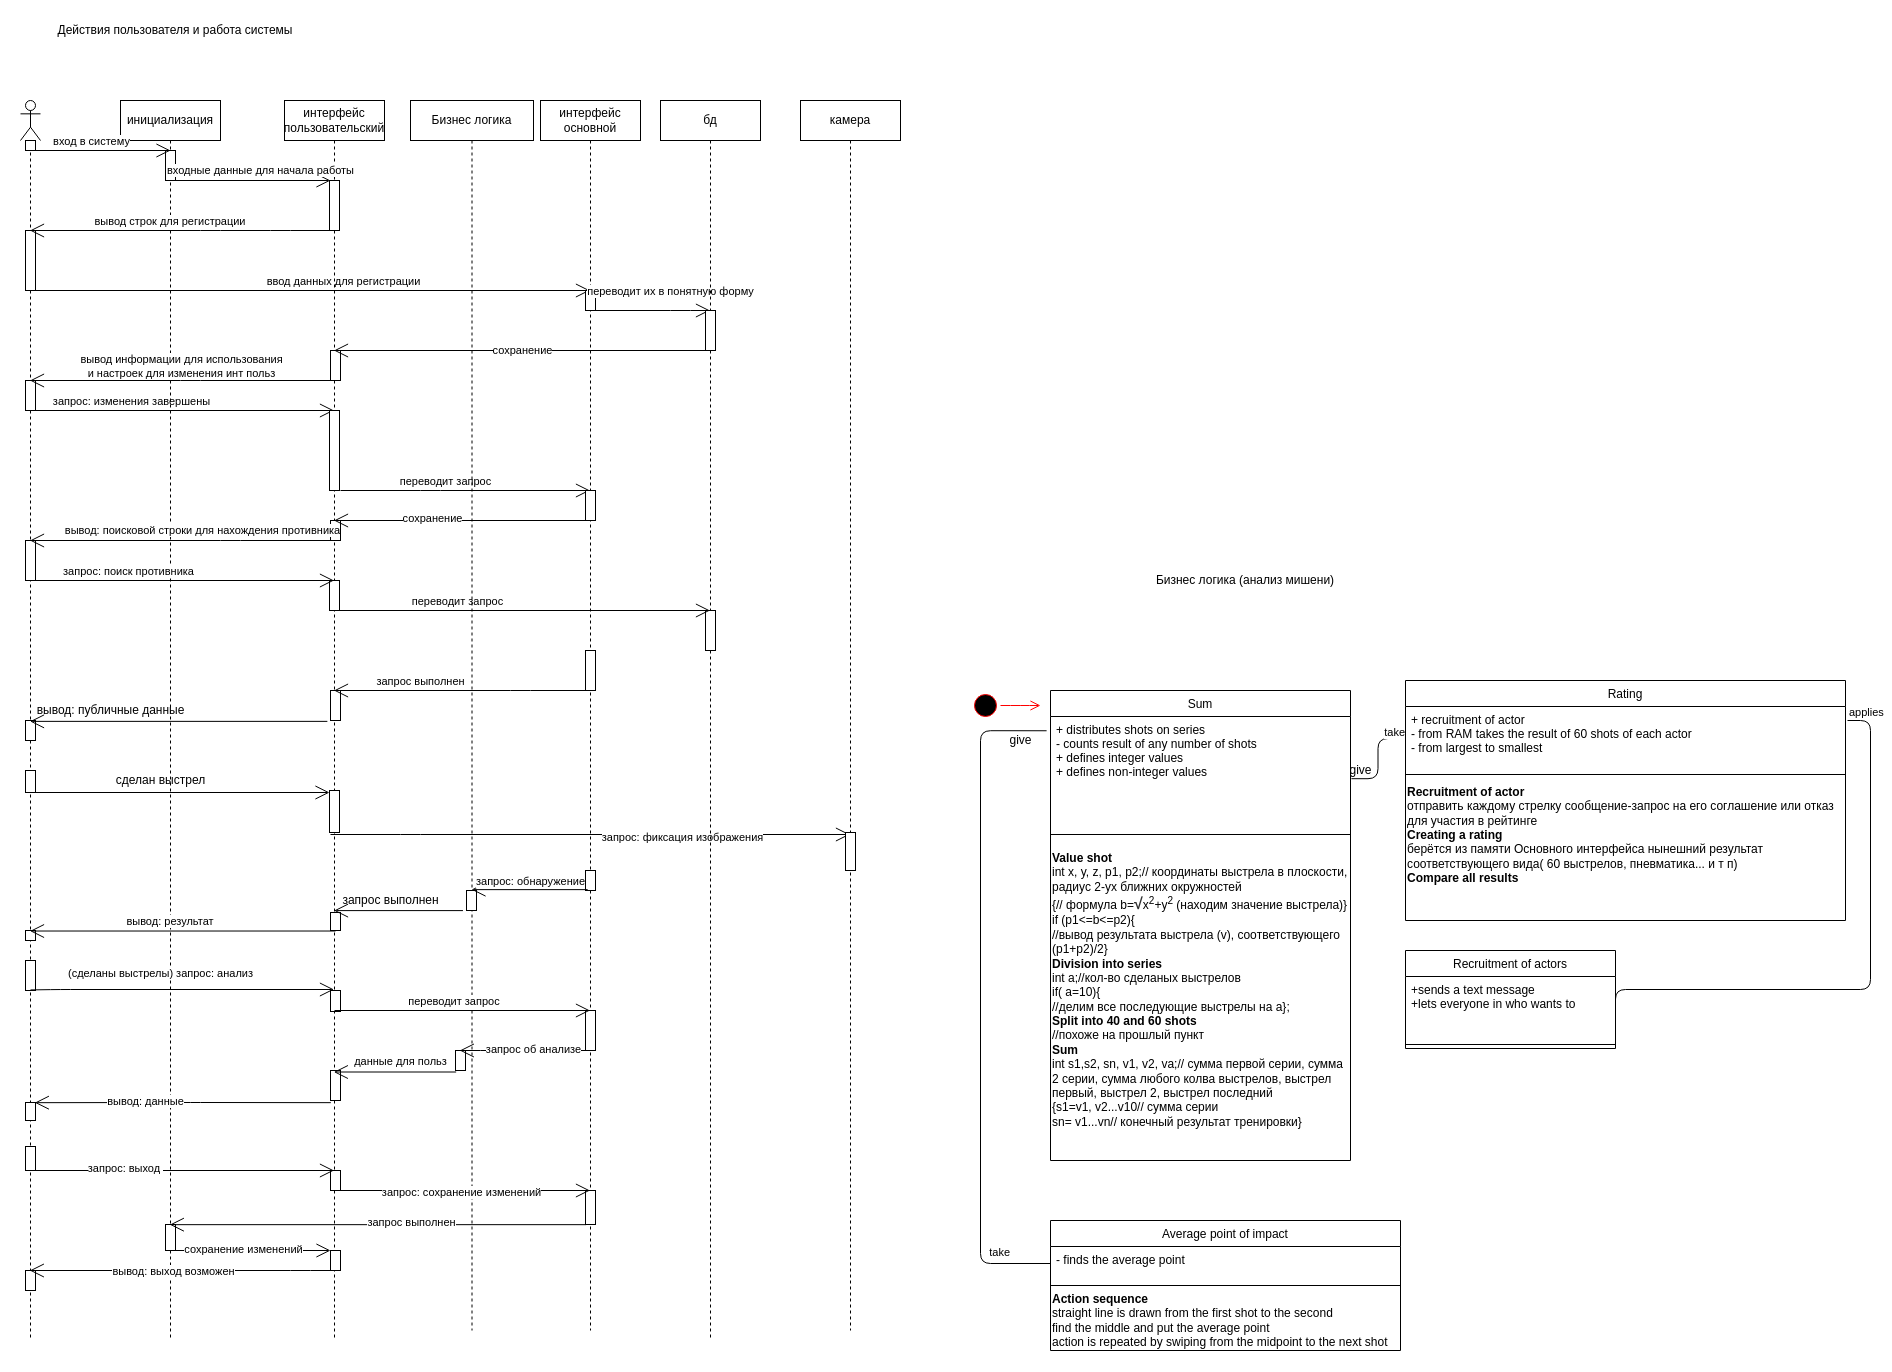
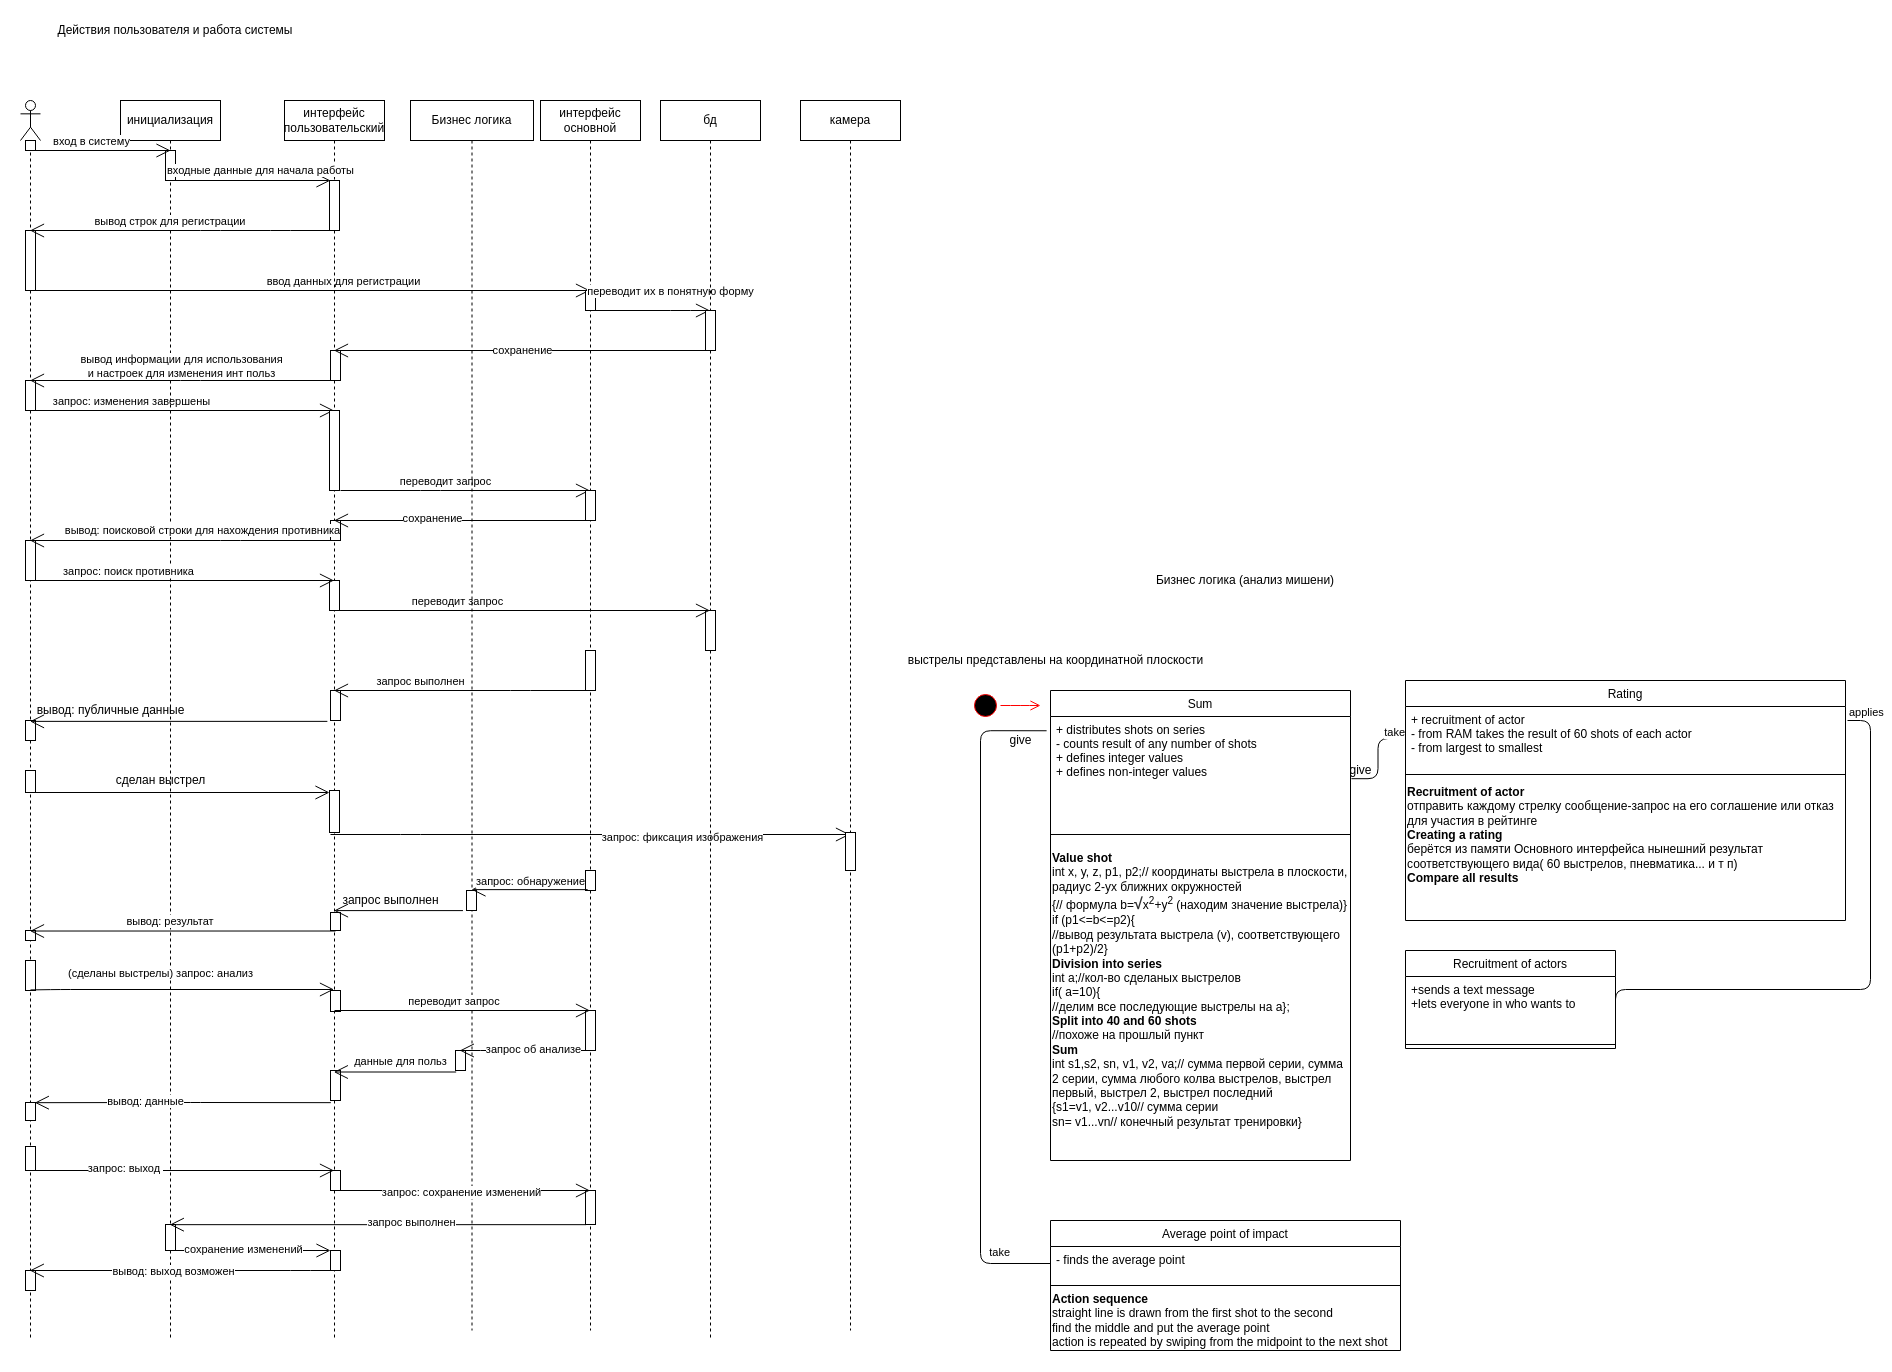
node "выстрелы представлены на координатной плоскости": added
